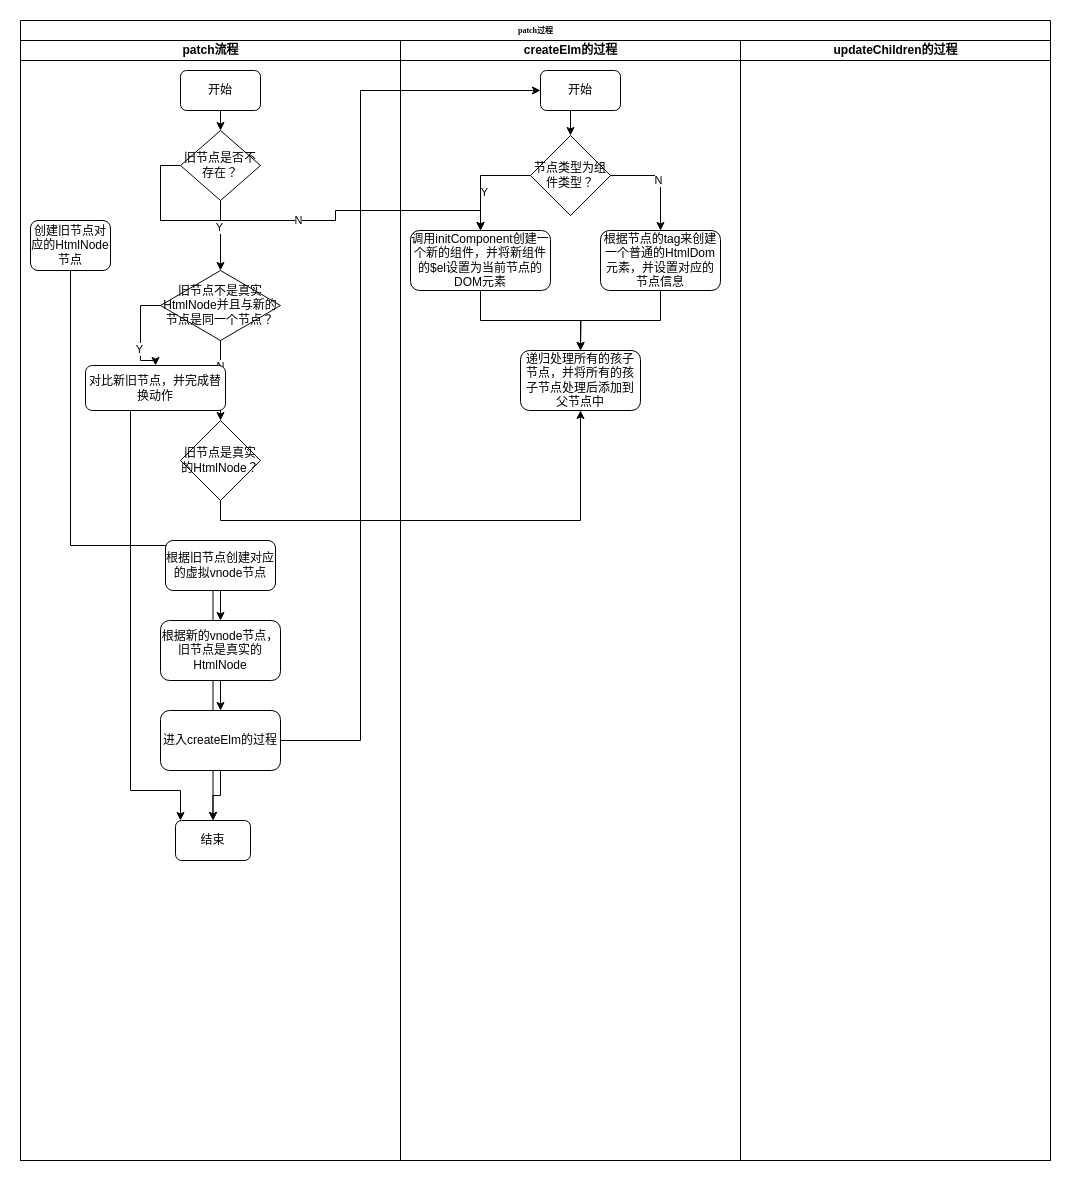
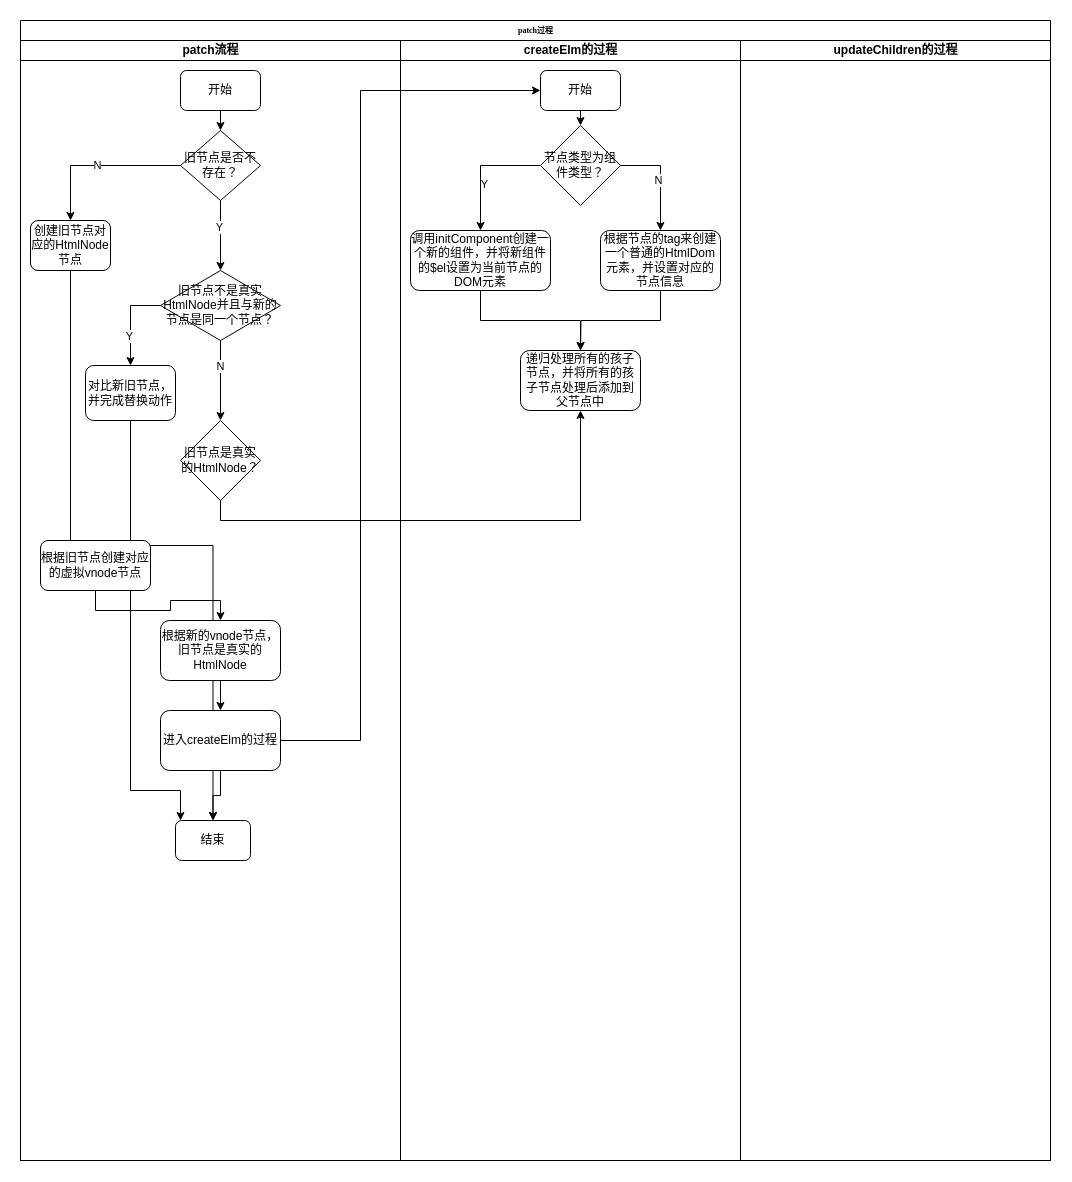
node "节点类型为组件类型？": moved (571, 176) -> (581, 166)
edge "旧节点是否不存在？" -> "调用initComponent创建一个新的组件，并将新组件的$el设置为当前节点的DOM元素": now "旧节点是否不存在？" -> "创建旧节点对应的HtmlNode节点"
node "对比新旧节点，并完成替换动作": size 140x45 -> 90x55
node "根据旧节点创建对应的虚拟vnode节点": moved (221, 566) -> (96, 566)
